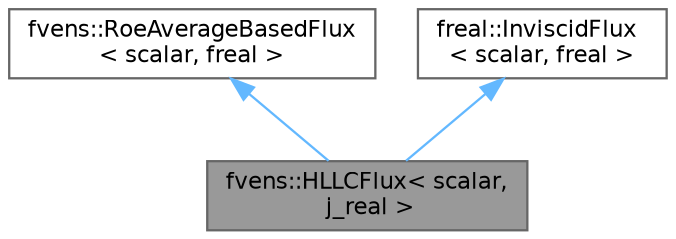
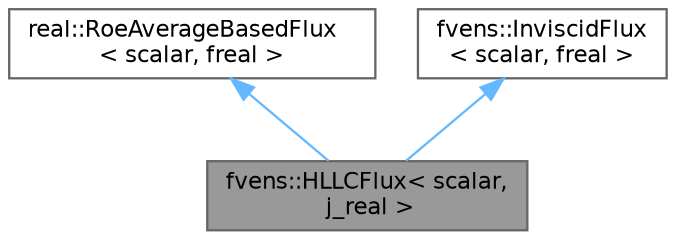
node "fvens::RoeAverageBasedFlux < scalar, freal >": label "fvens::RoeAverageBasedFlux < scalar, freal >" -> "real::RoeAverageBasedFlux < scalar, freal >"
node "freal::InviscidFlux < scalar, freal >": label "freal::InviscidFlux < scalar, freal >" -> "fvens::InviscidFlux < scalar, freal >"
